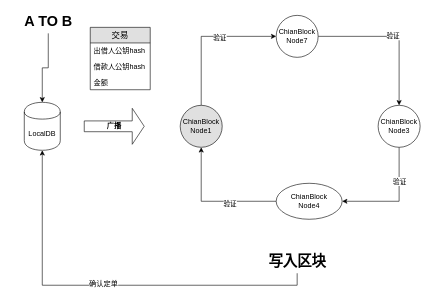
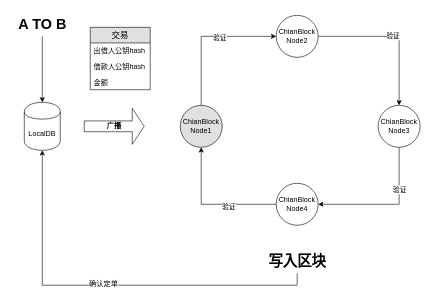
node "A TO B": moved (48, 21) -> (42, 24)
node "ChianBlock Node7": label "ChianBlock Node7" -> "ChianBlock Node2"
node "ChianBlock Node4": size 66x36 -> 42x42
